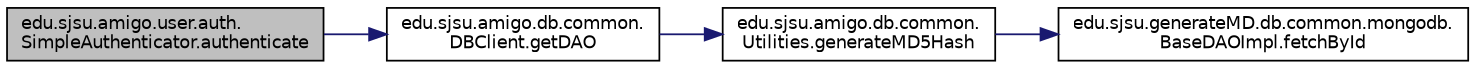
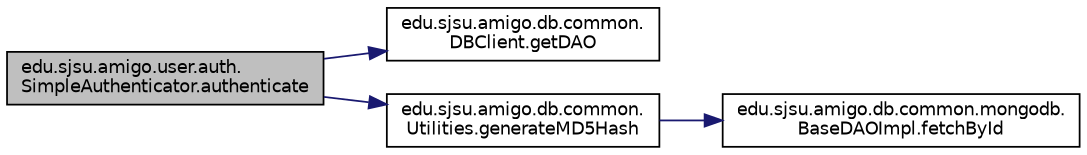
edge "edu.sjsu.amigo.db.common. DBClient.getDAO" -> "edu.sjsu.amigo.db.common. Utilities.generateMD5Hash": now "edu.sjsu.amigo.user.auth. SimpleAuthenticator.authenticate" -> "edu.sjsu.amigo.db.common. Utilities.generateMD5Hash"
node "edu.sjsu.generateMD.db.common.mongodb. BaseDAOImpl.fetchById": label "edu.sjsu.generateMD.db.common.mongodb. BaseDAOImpl.fetchById" -> "edu.sjsu.amigo.db.common.mongodb. BaseDAOImpl.fetchById"
